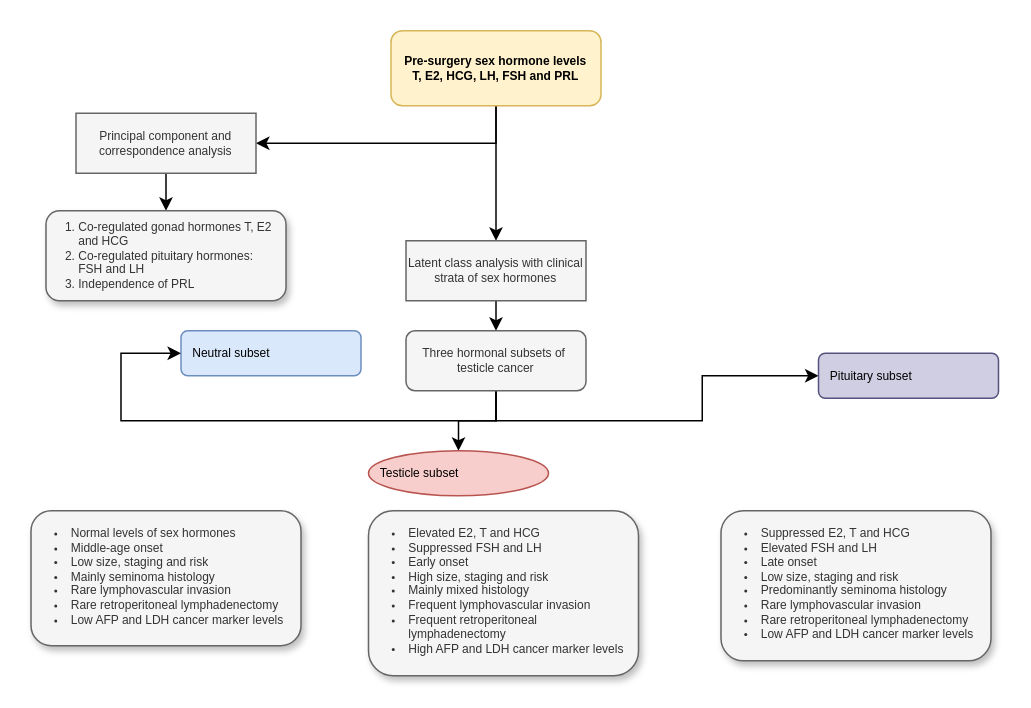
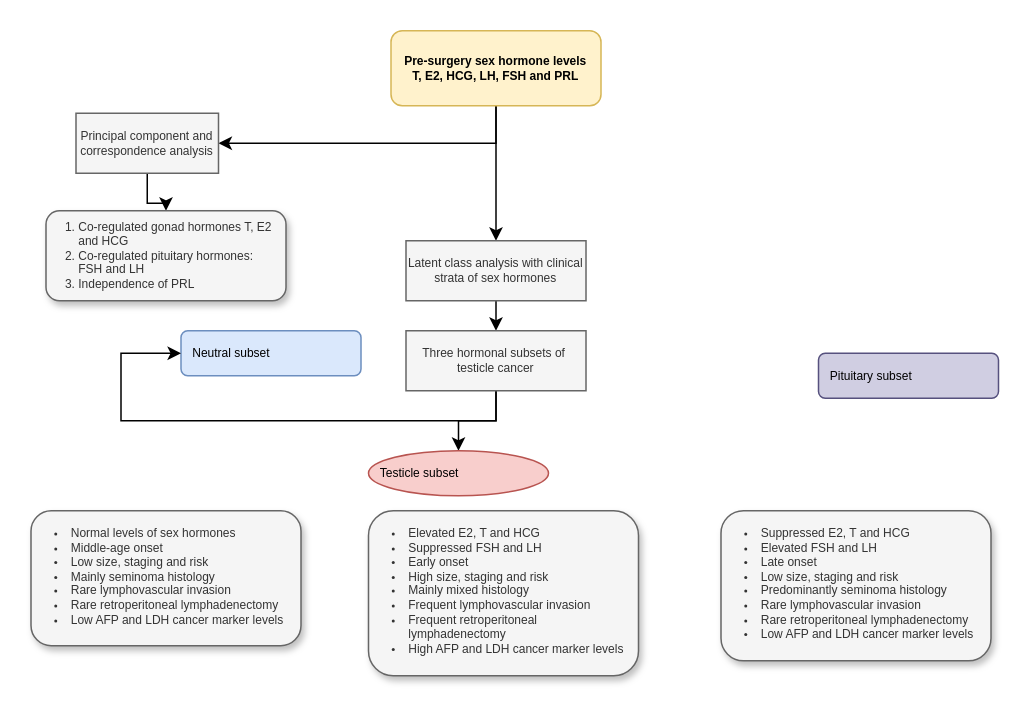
node "Principal component and correspondence analysis": size 180x60 -> 143x60
node "Three hormonal subsets of testicle cancer": shape rounded rectangle -> rectangle
edge "Three hormonal subsets of testicle cancer" -> "Pituitary subset": removed
